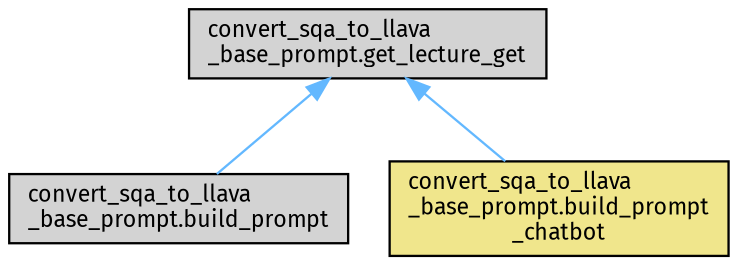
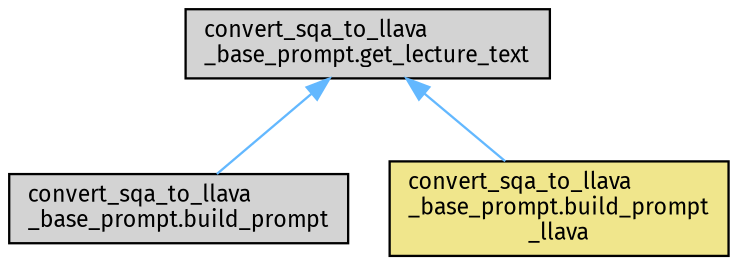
node "convert_sqa_to_llava _base_prompt.get_lecture_get": label "convert_sqa_to_llava _base_prompt.get_lecture_get" -> "convert_sqa_to_llava _base_prompt.get_lecture_text"
node "convert_sqa_to_llava _base_prompt.build_prompt _chatbot": label "convert_sqa_to_llava _base_prompt.build_prompt _chatbot" -> "convert_sqa_to_llava _base_prompt.build_prompt _llava"
